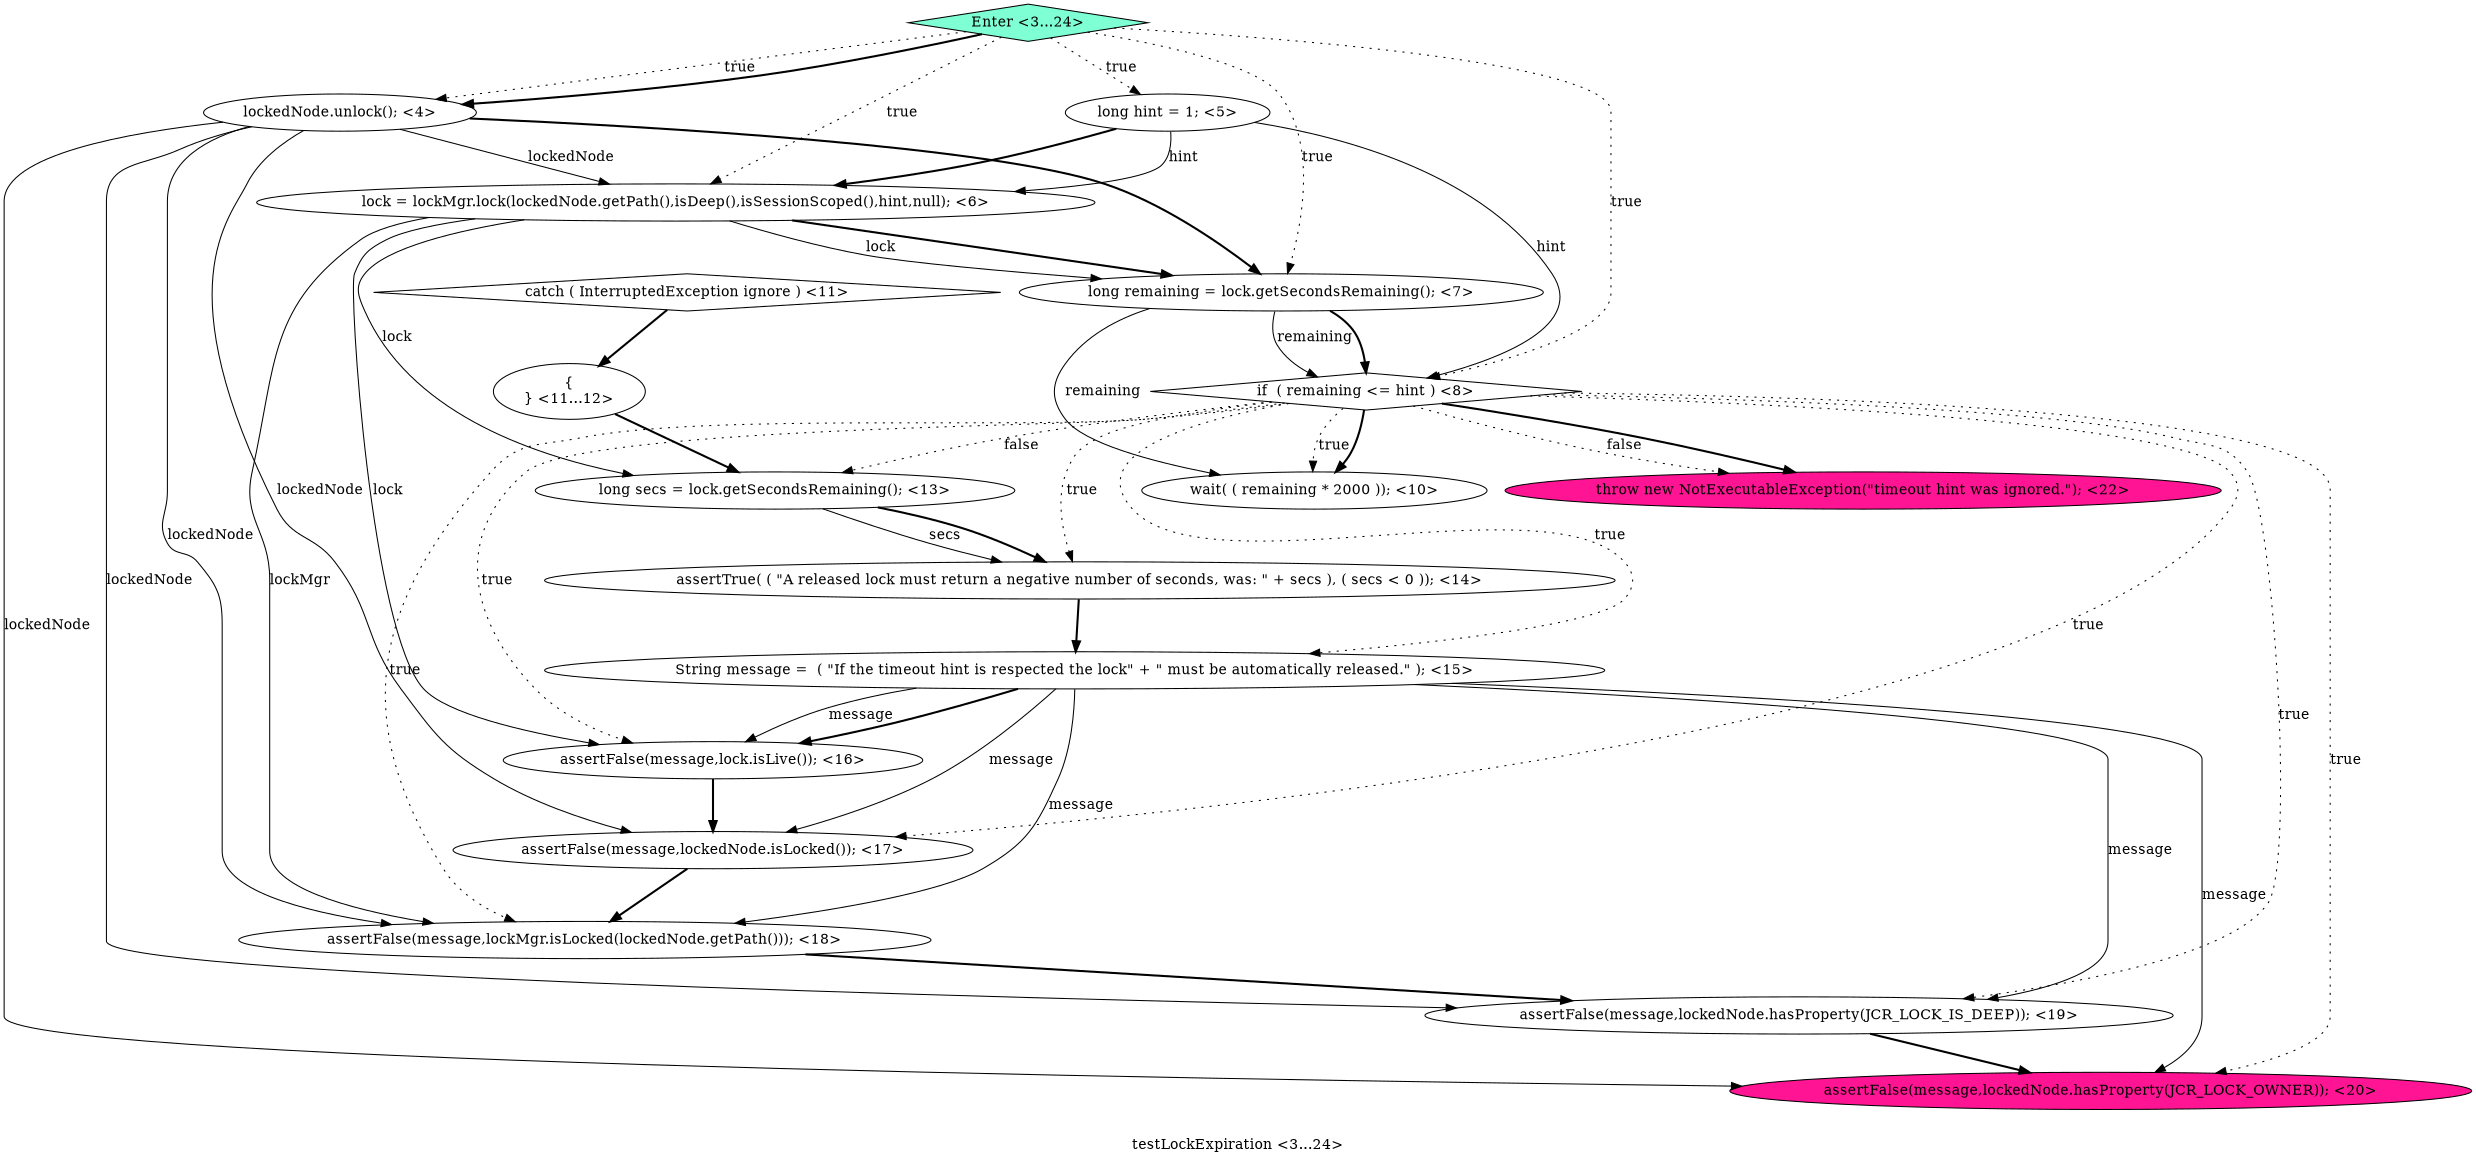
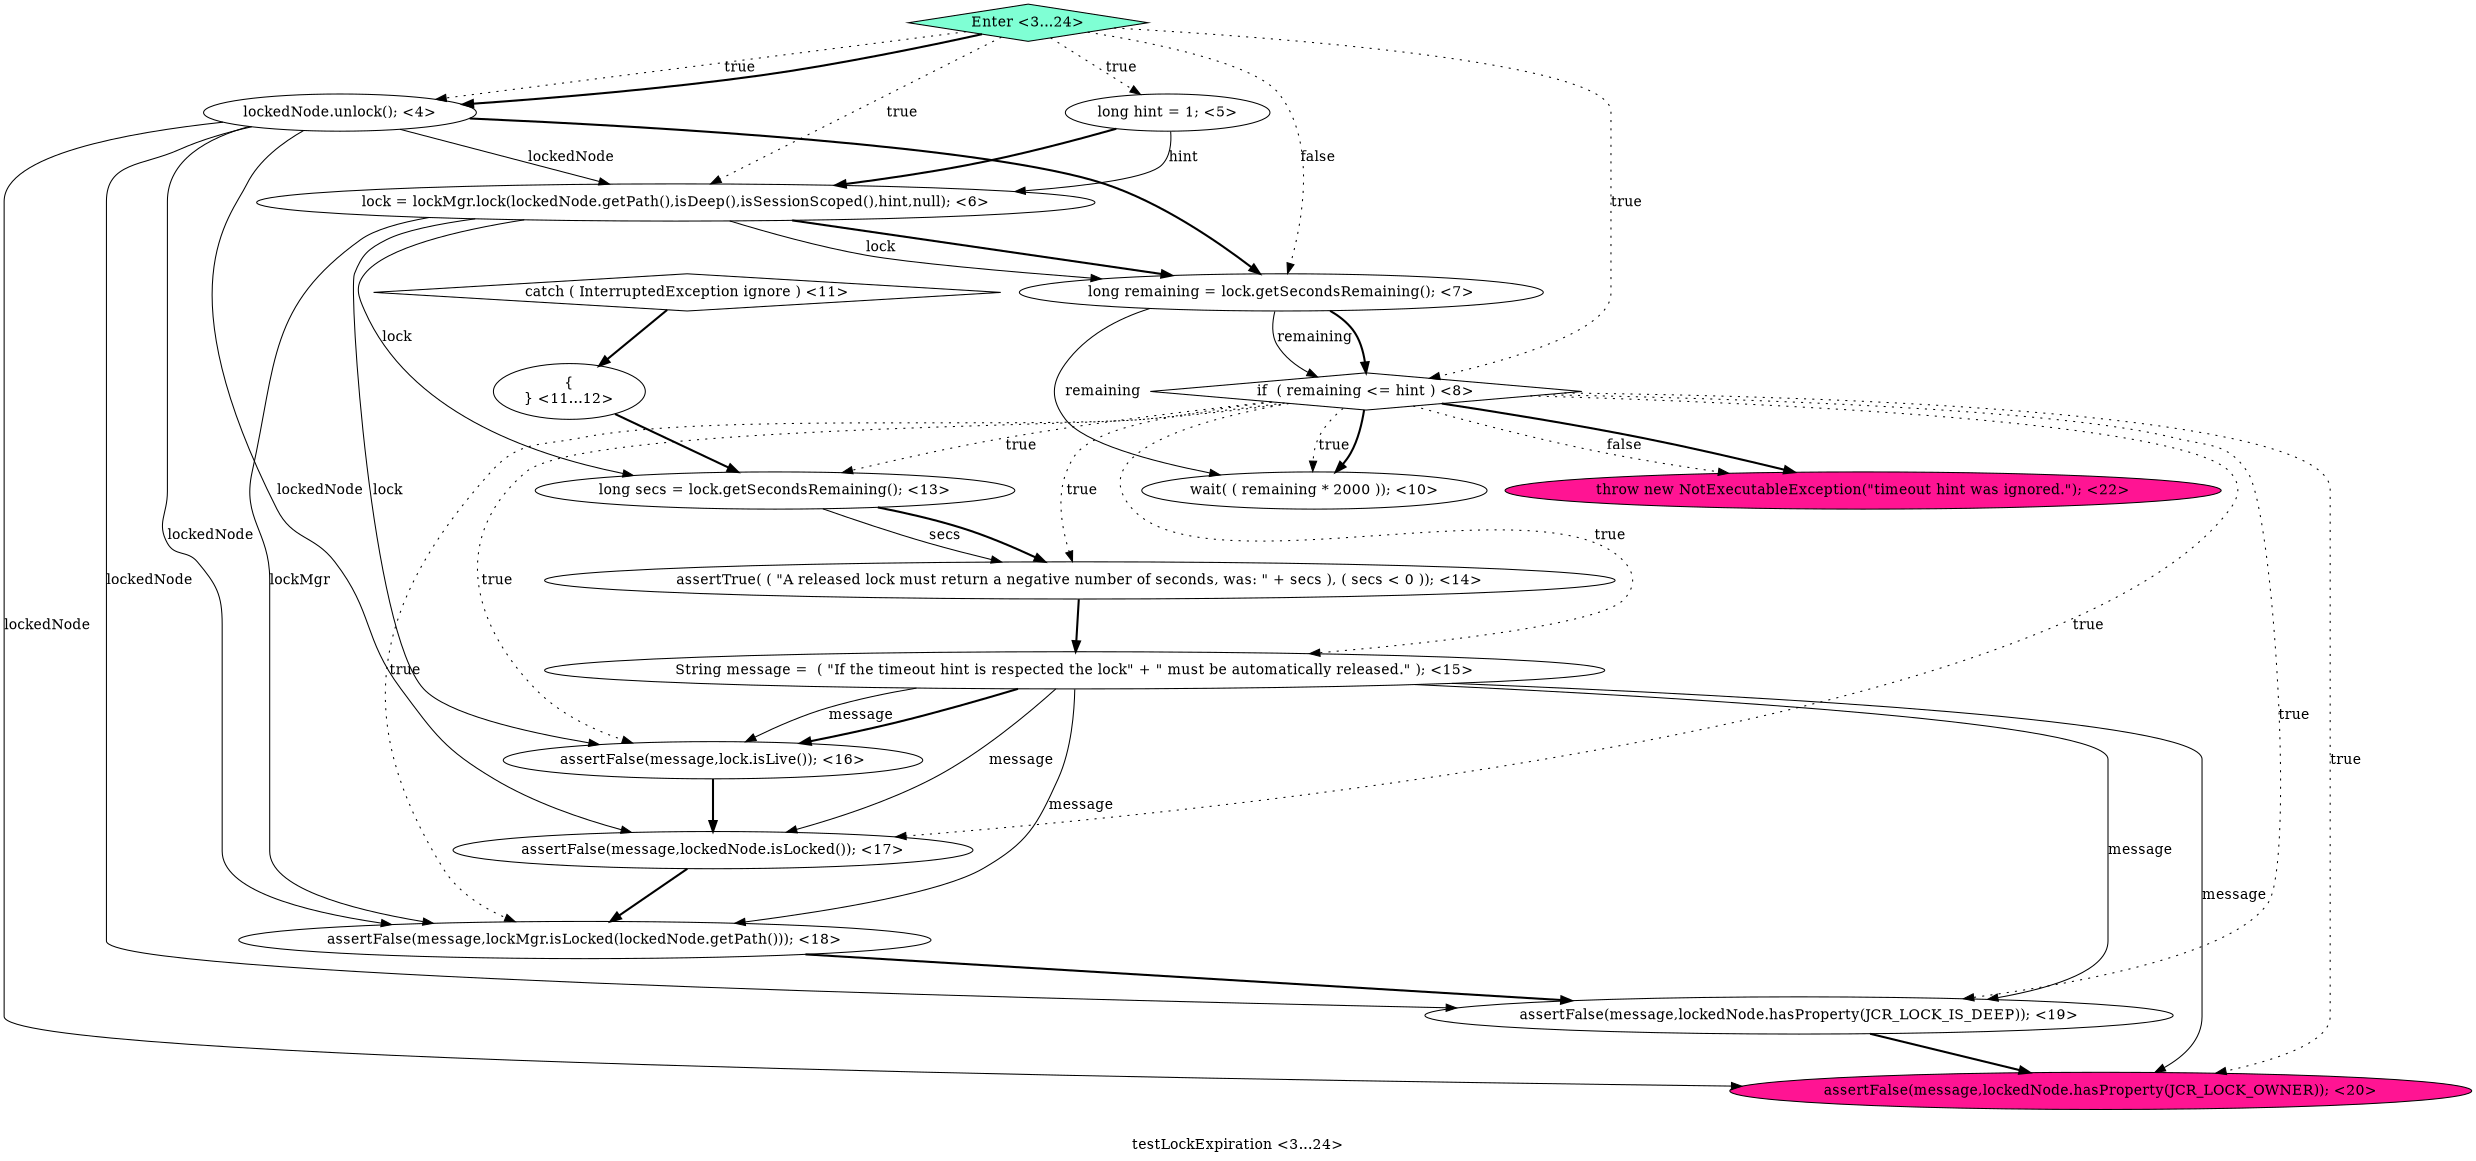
edge "Enter <3...24>" -> "long remaining = lock.getSecondsRemaining(); <7>": label "true" -> "false"
edge "long hint = 1; <5>" -> "if  ( remaining <= hint ) <8>": removed, label "hint"
edge "if  ( remaining <= hint ) <8>" -> "long secs = lock.getSecondsRemaining(); <13>": label "false" -> "true"
